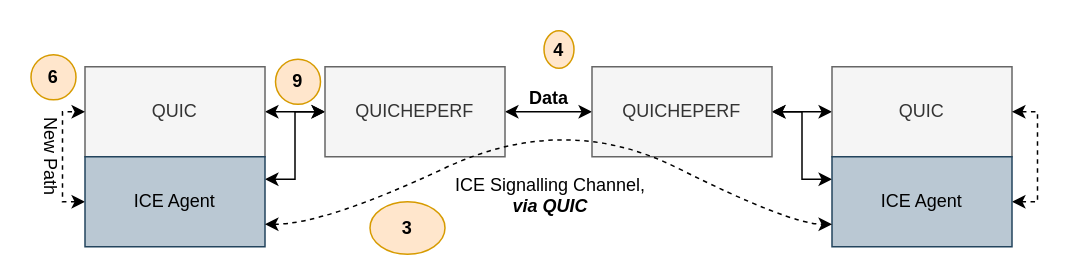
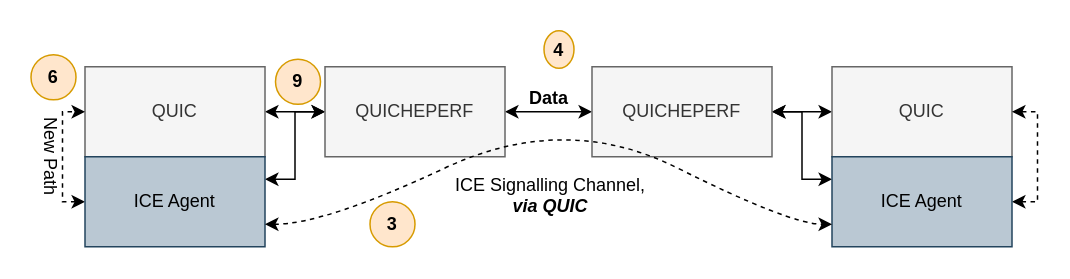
node "3": size 75x53 -> 45x45
